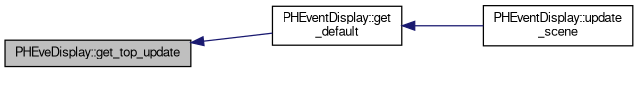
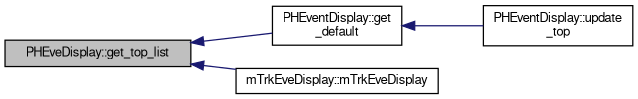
node "PHEventDisplay::update _scene": label "PHEventDisplay::update _scene" -> "PHEventDisplay::update _top"
node "PHEveDisplay::get_top_update": label "PHEveDisplay::get_top_update" -> "PHEveDisplay::get_top_list"
node "mTrkEveDisplay::mTrkEveDisplay": added
